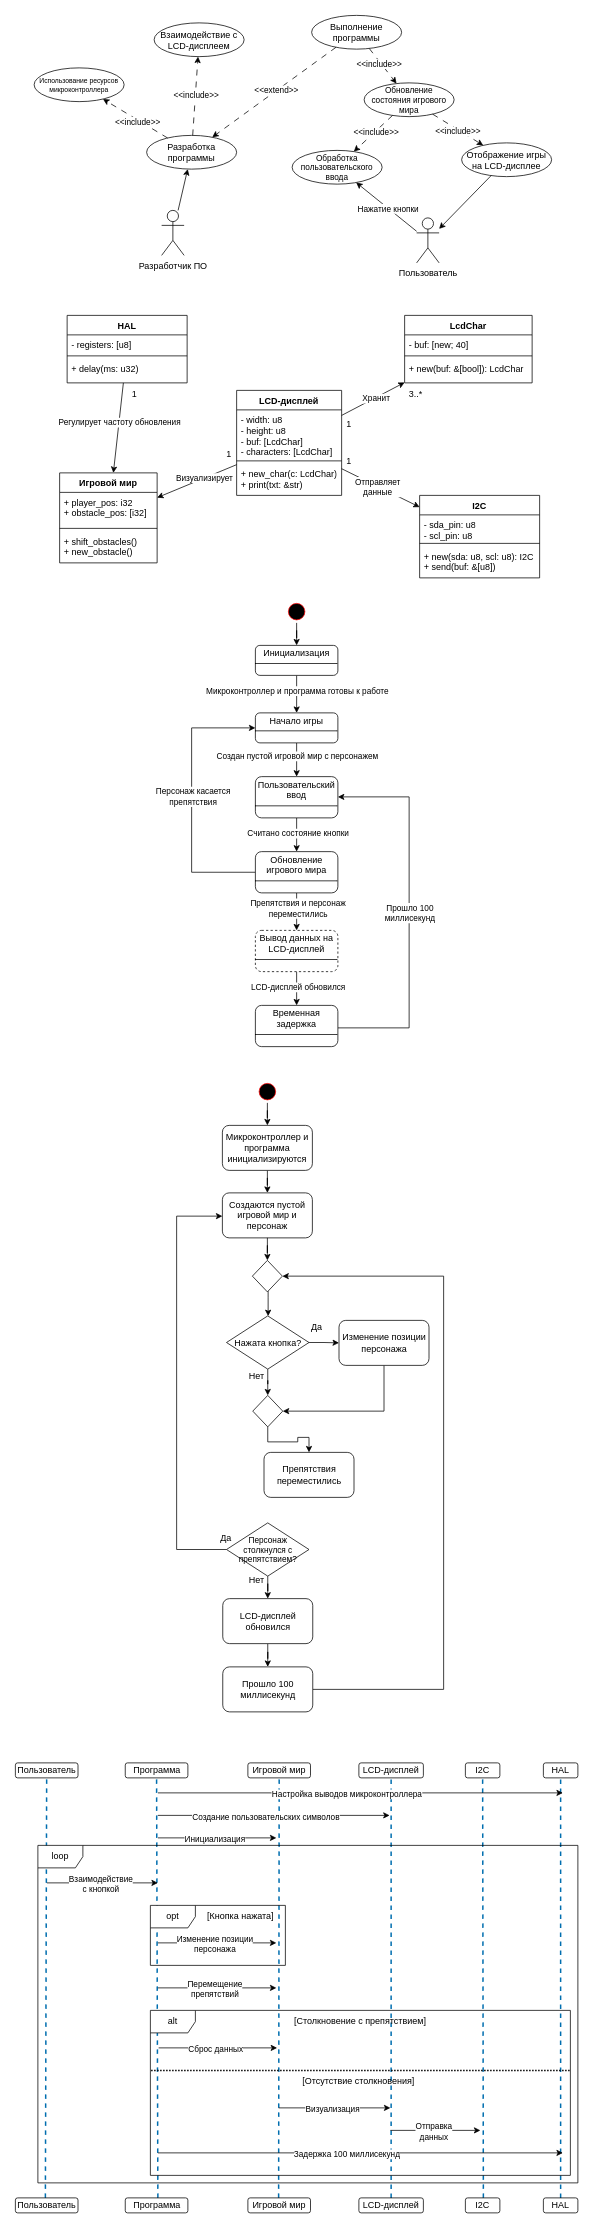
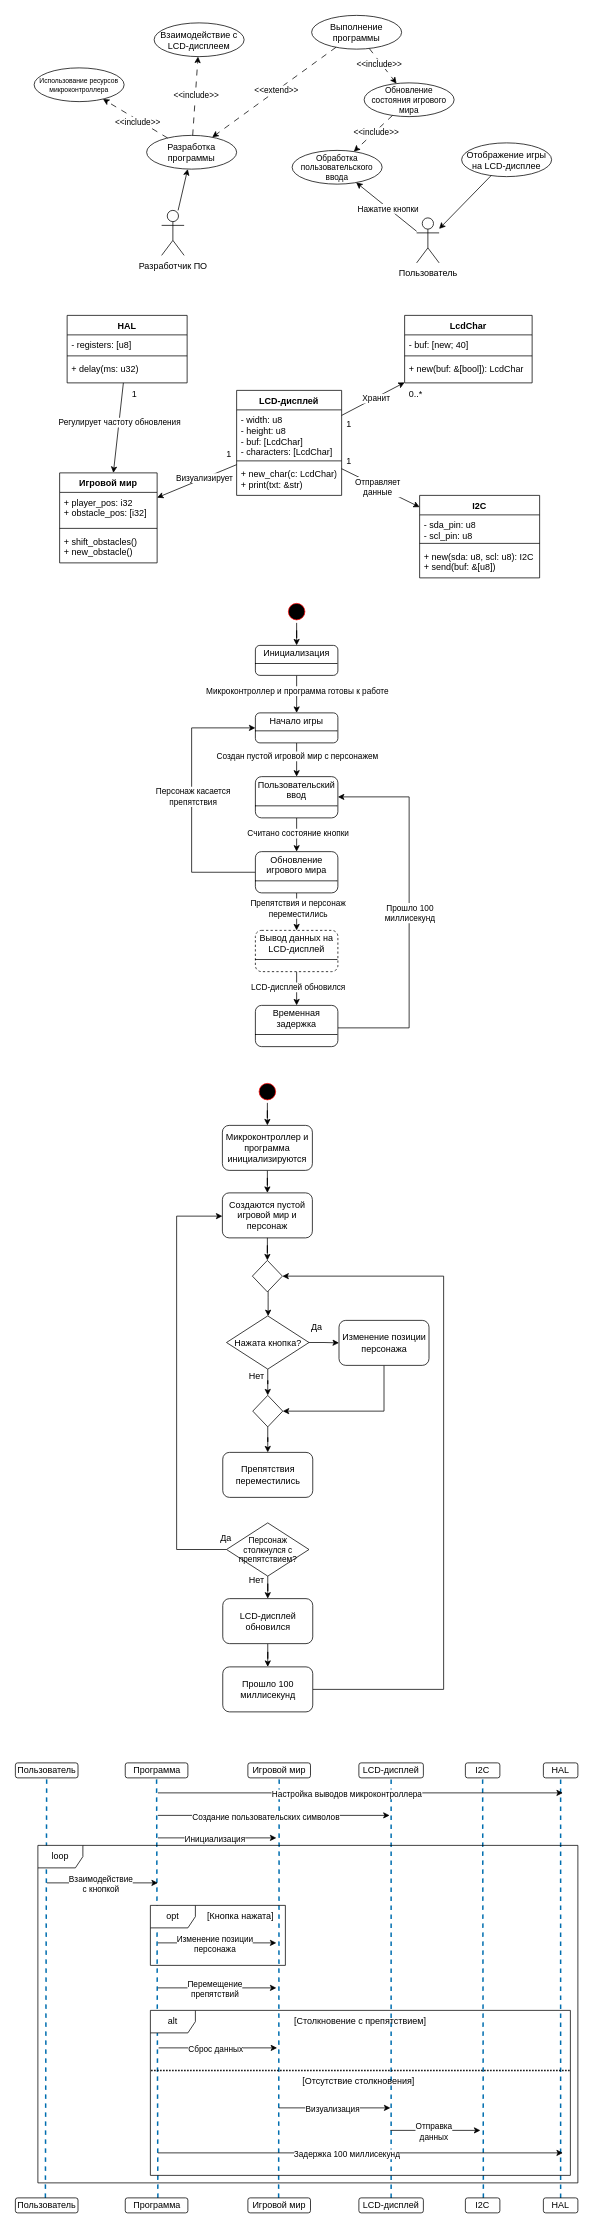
edge "Обновление состояния игрового мира" -> "Отображение игры на LCD-дисплее": removed, label "<<include>>"
node "3..*": label "3..*" -> "0..*"
node "Препятствия переместились": moved (309, 1475) -> (268, 1475)
